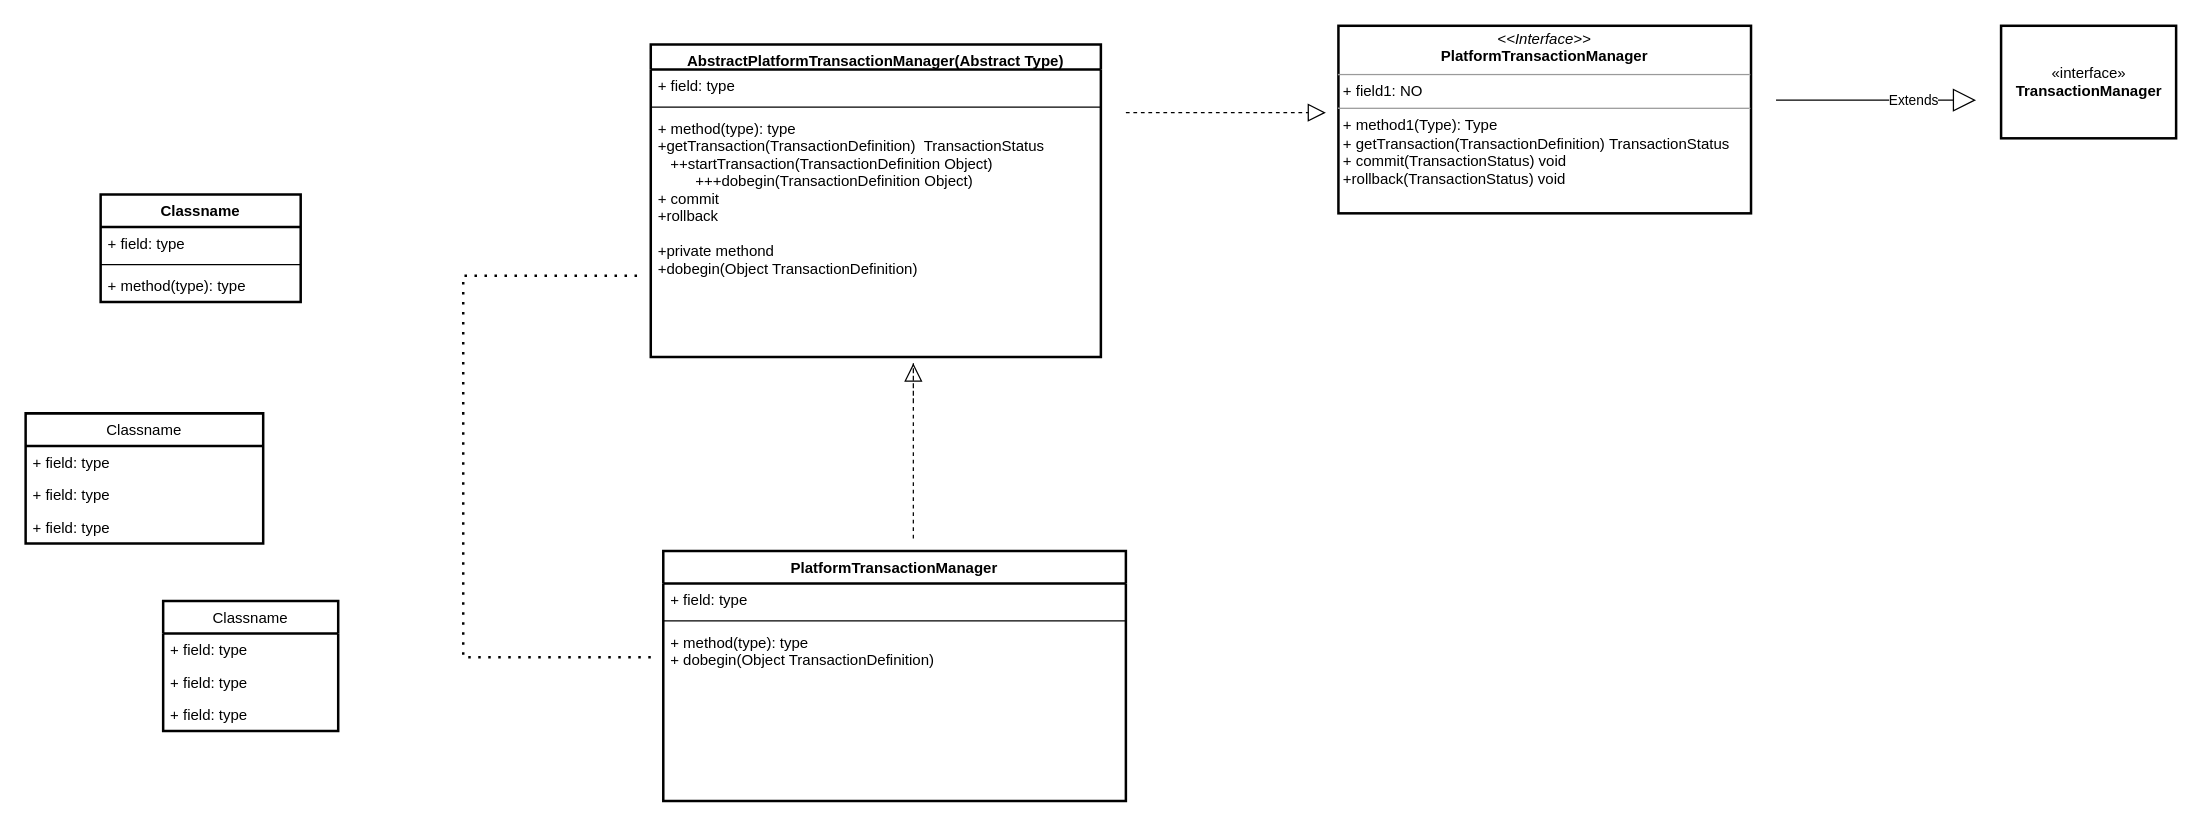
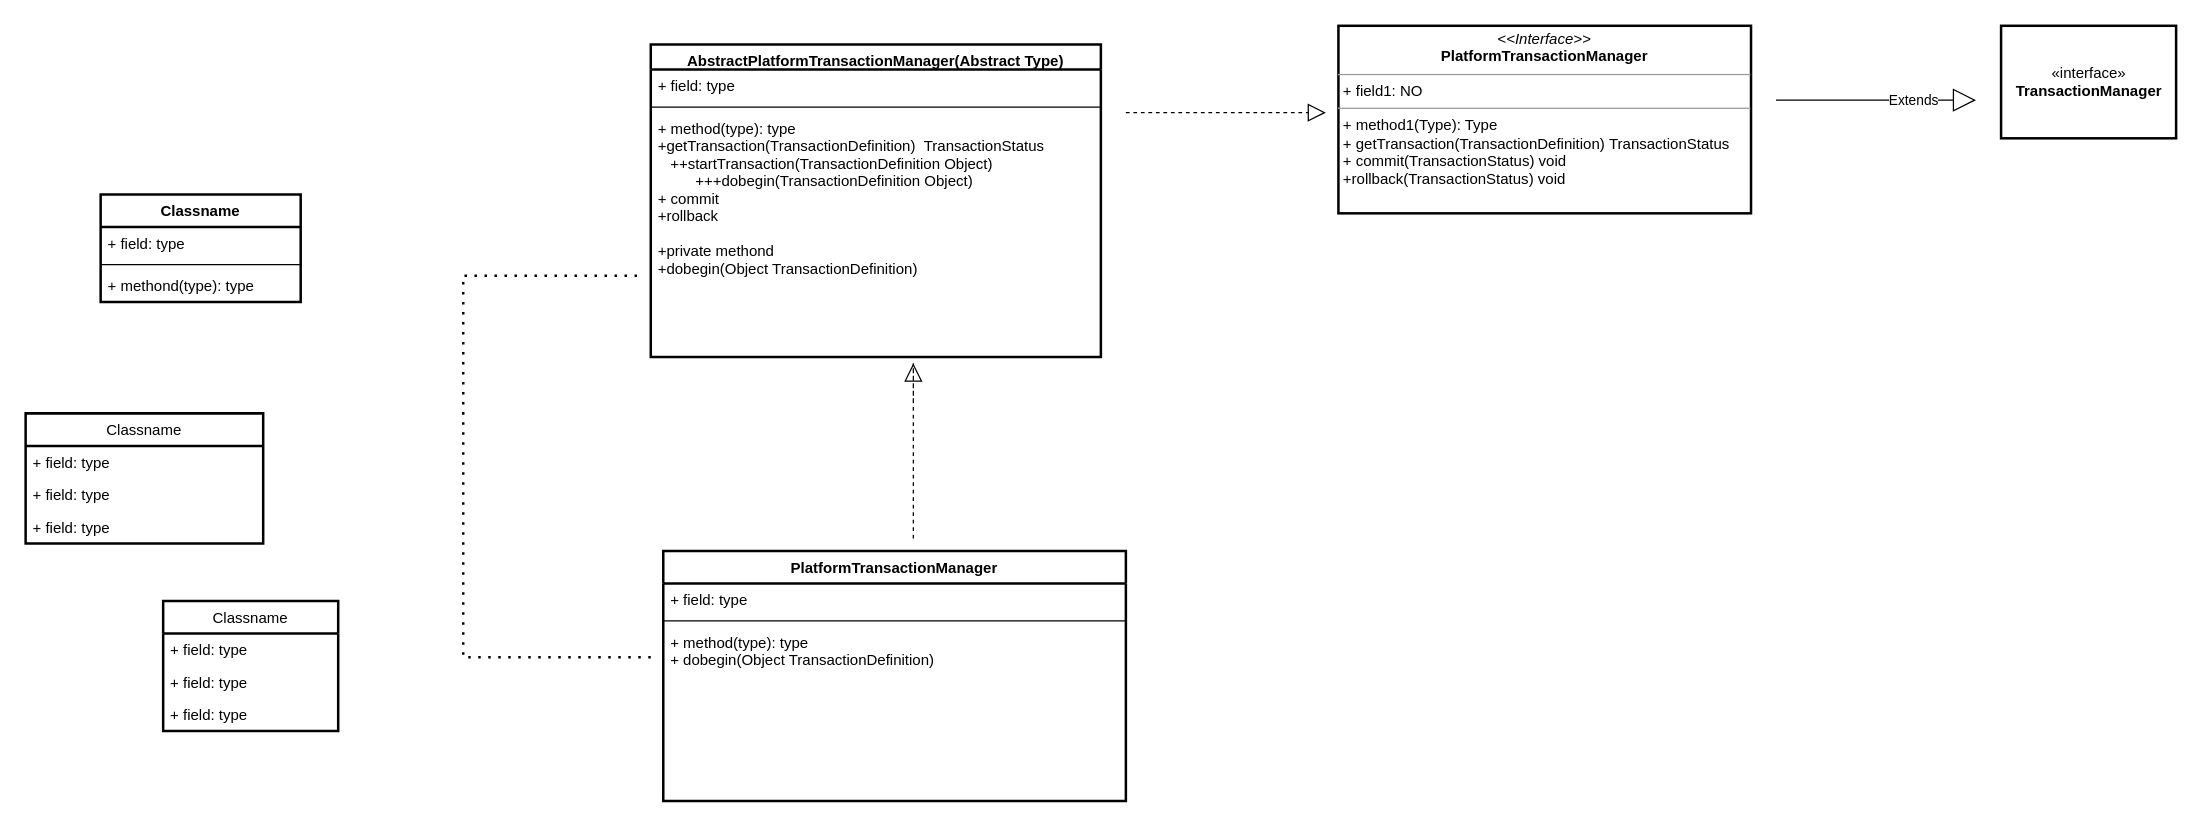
node "+ method(type): type": label "+ method(type): type" -> "+ methond(type): type"
